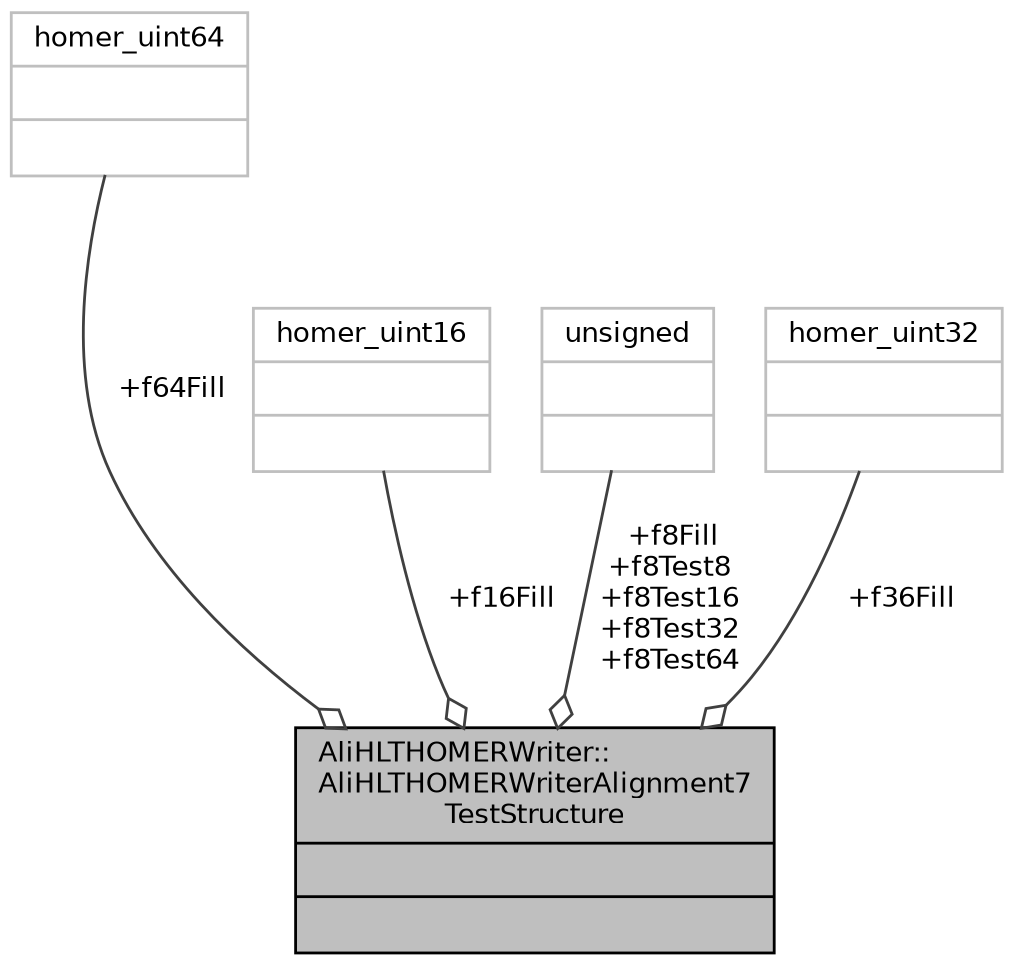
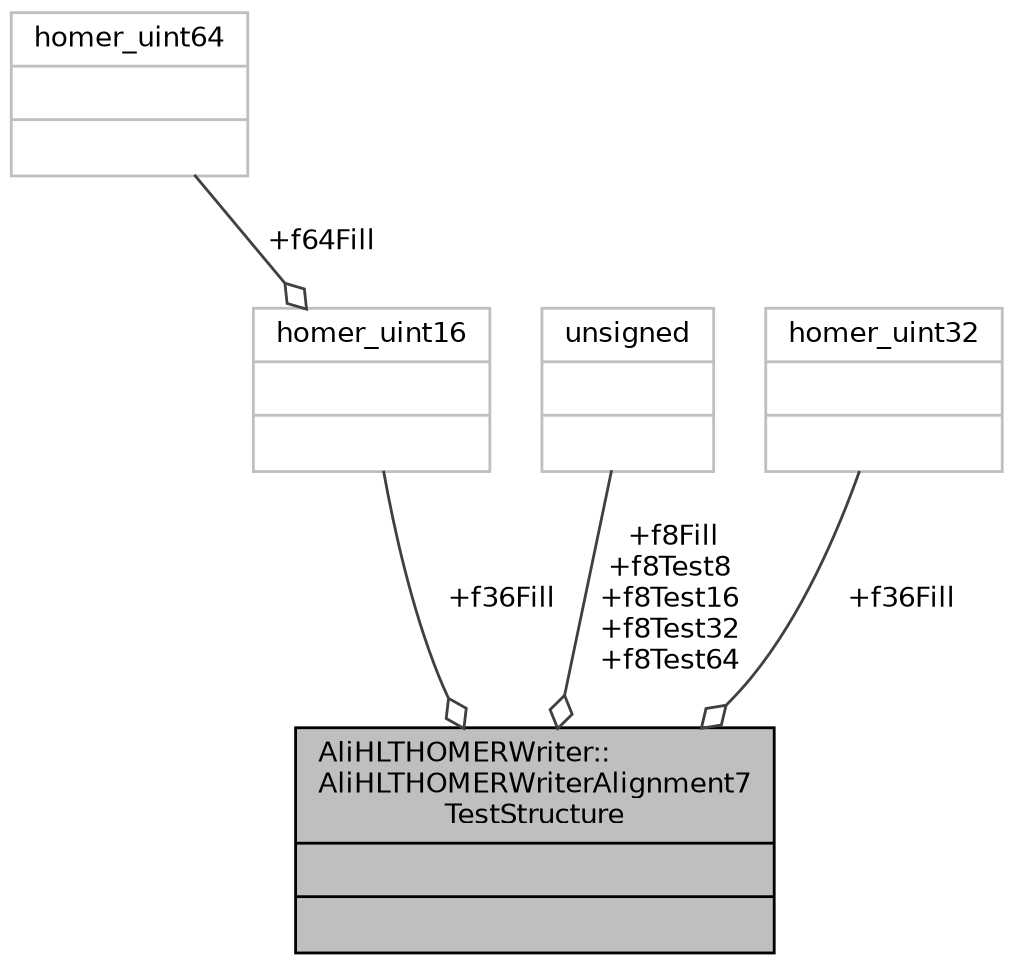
edge "homer_uint64" -> "AliHLTHOMERWriter::": now "homer_uint64" -> "homer_uint16"
edge "homer_uint16" -> "AliHLTHOMERWriter::": label " +f16Fill" -> " +f36Fill"
